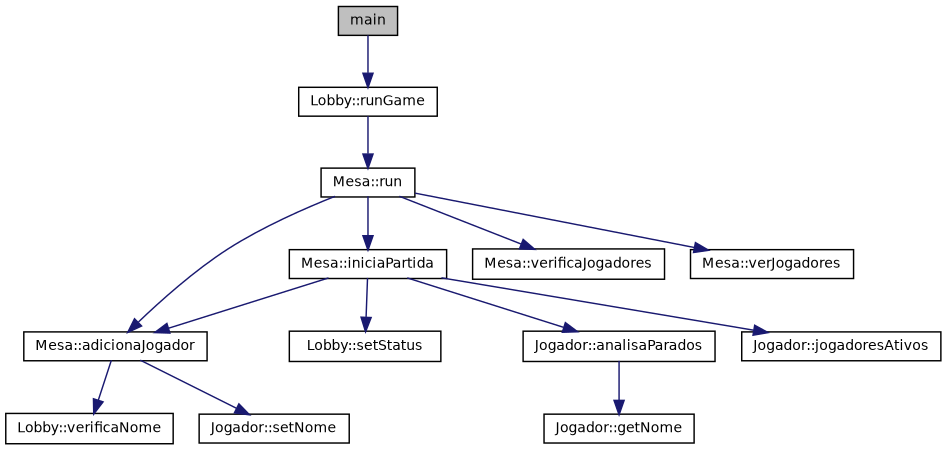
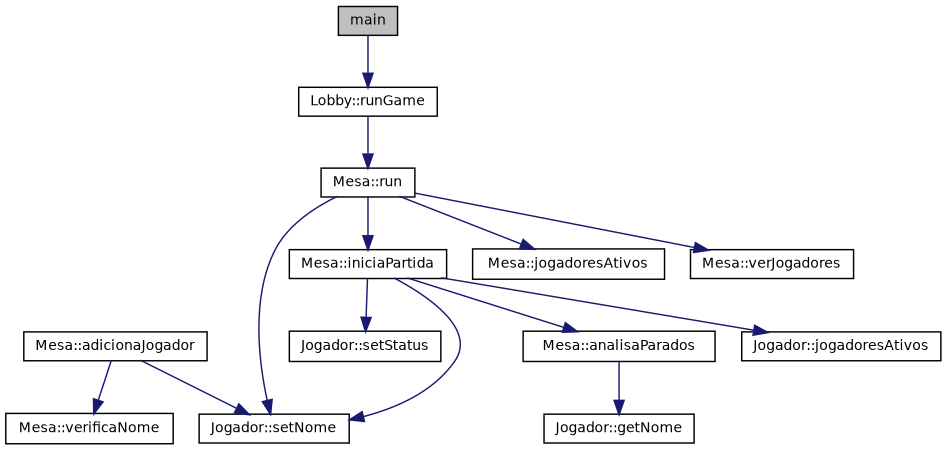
edge "Mesa::run" -> "Mesa::adicionaJogador": now "Mesa::run" -> "Jogador::setNome"
node "Mesa::verificaJogadores": label "Mesa::verificaJogadores" -> "Mesa::jogadoresAtivos"
edge "Mesa::iniciaPartida" -> "Mesa::adicionaJogador": now "Mesa::iniciaPartida" -> "Jogador::setNome"
node "Lobby::setStatus": label "Lobby::setStatus" -> "Jogador::setStatus"
node "Jogador::analisaParados": label "Jogador::analisaParados" -> "Mesa::analisaParados"
node "Lobby::verificaNome": label "Lobby::verificaNome" -> "Mesa::verificaNome"
